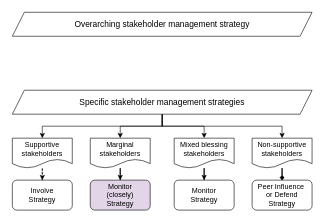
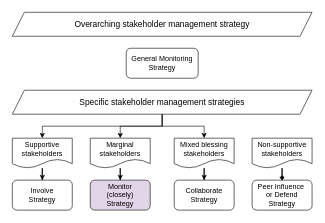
node "General Monitoring Strategy": added
edge "Specific stakeholder management strategies" -> "Non-supportive stakeholders": removed
edge "Supportive stakeholders" -> "Involve Strategy": style dashed -> solid
node "Monitor Strategy": label "Monitor Strategy" -> "Collaborate Strategy"
